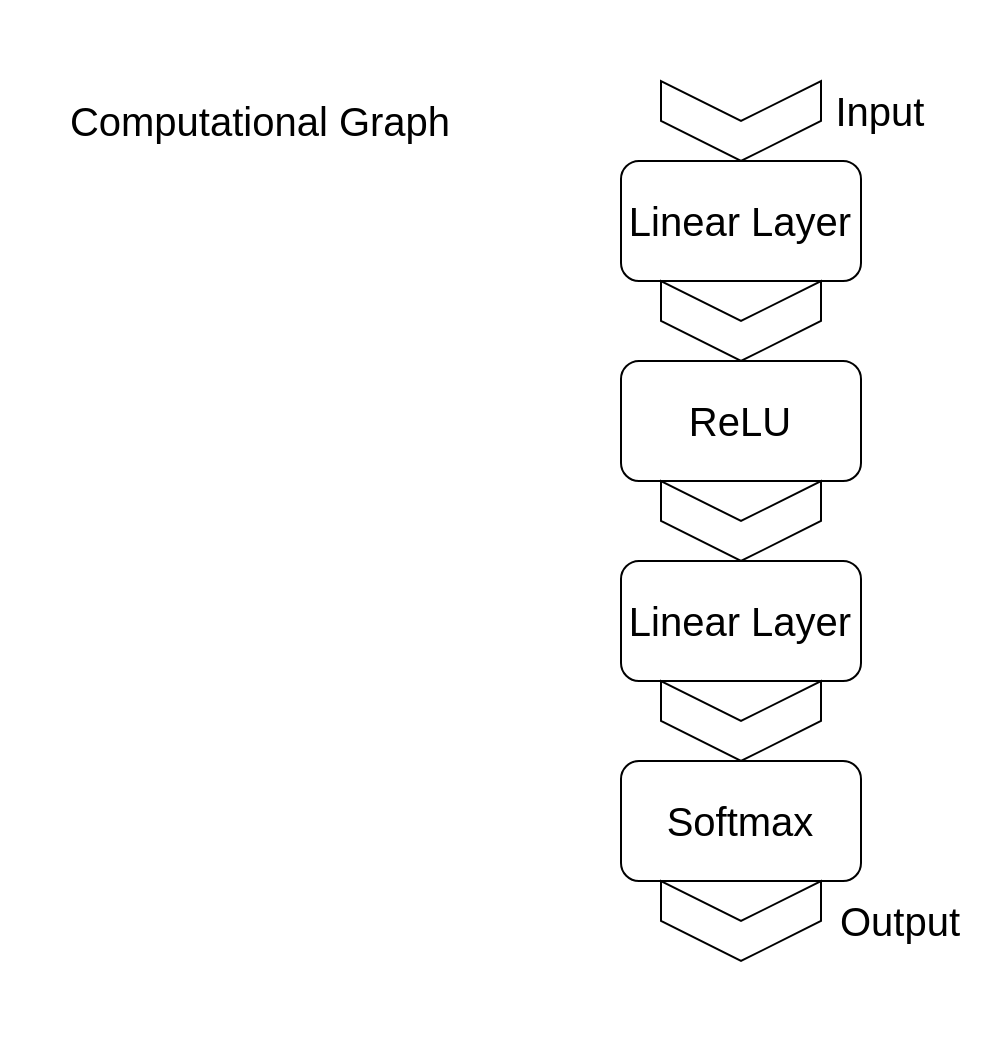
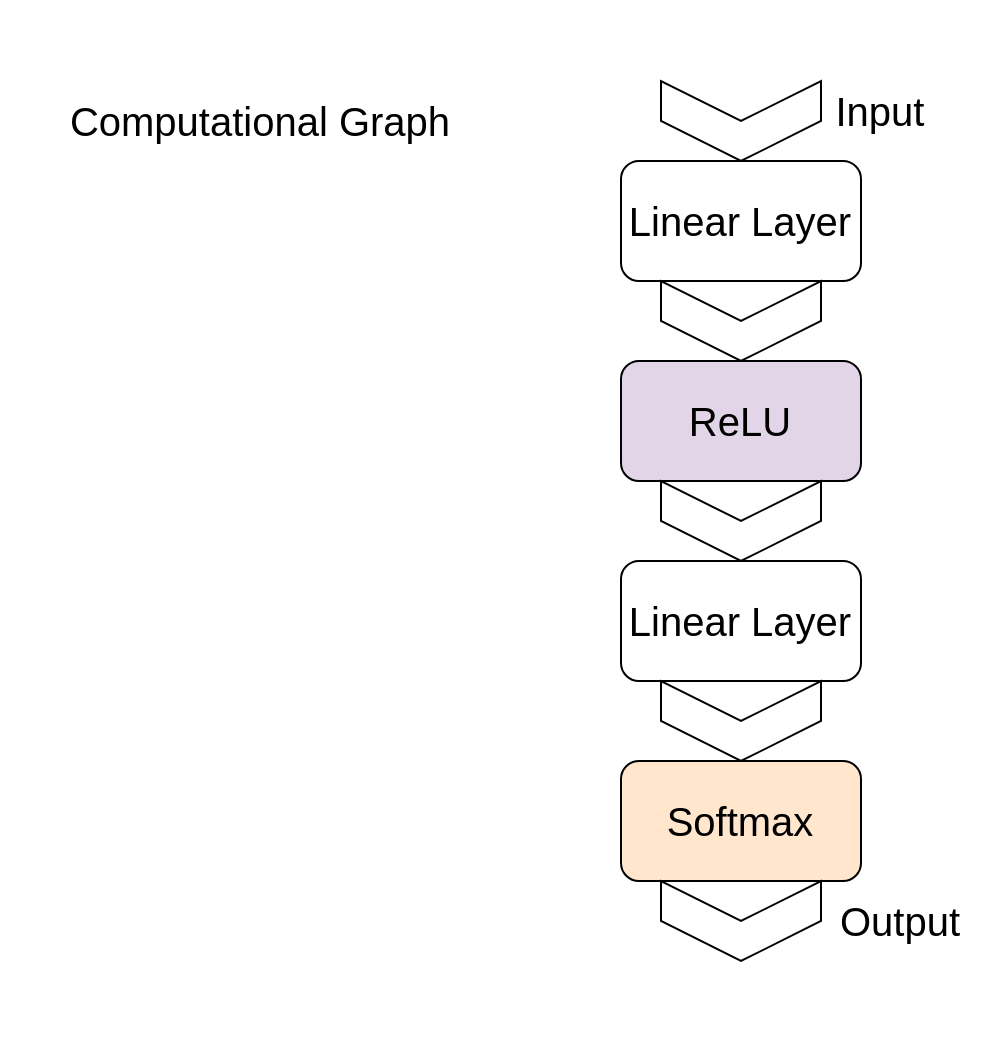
node "ReLU": fillcolor #ffffff -> #e1d5e7
node "Softmax": fillcolor #ffffff -> #ffe6cc
